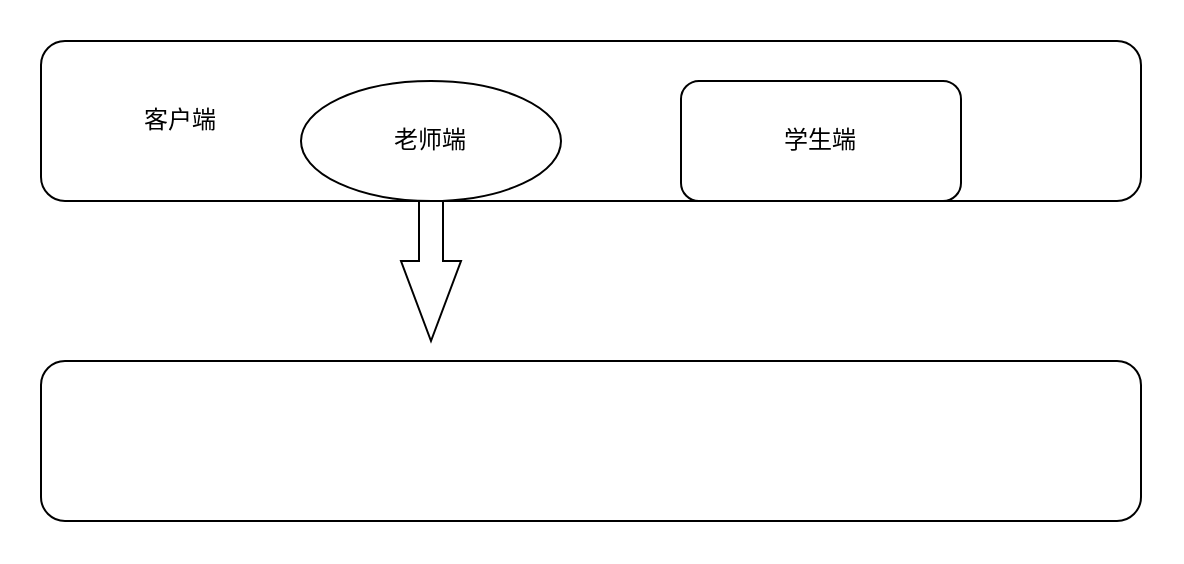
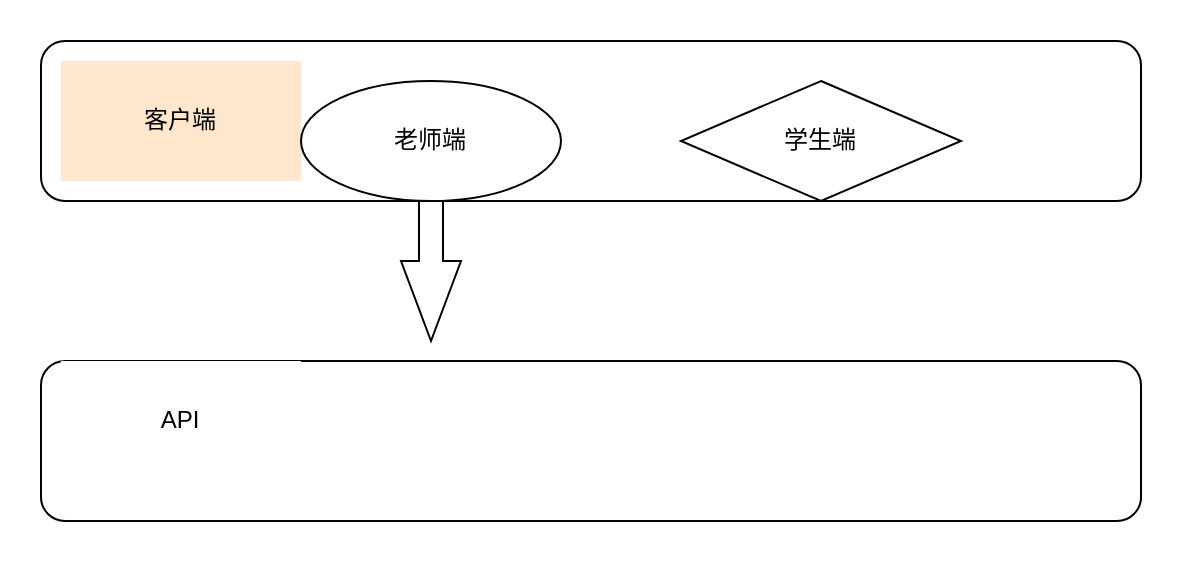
node "客户端": fillcolor #ffffff -> #ffe6cc
node "学生端": shape rounded rectangle -> diamond
node "API": added
